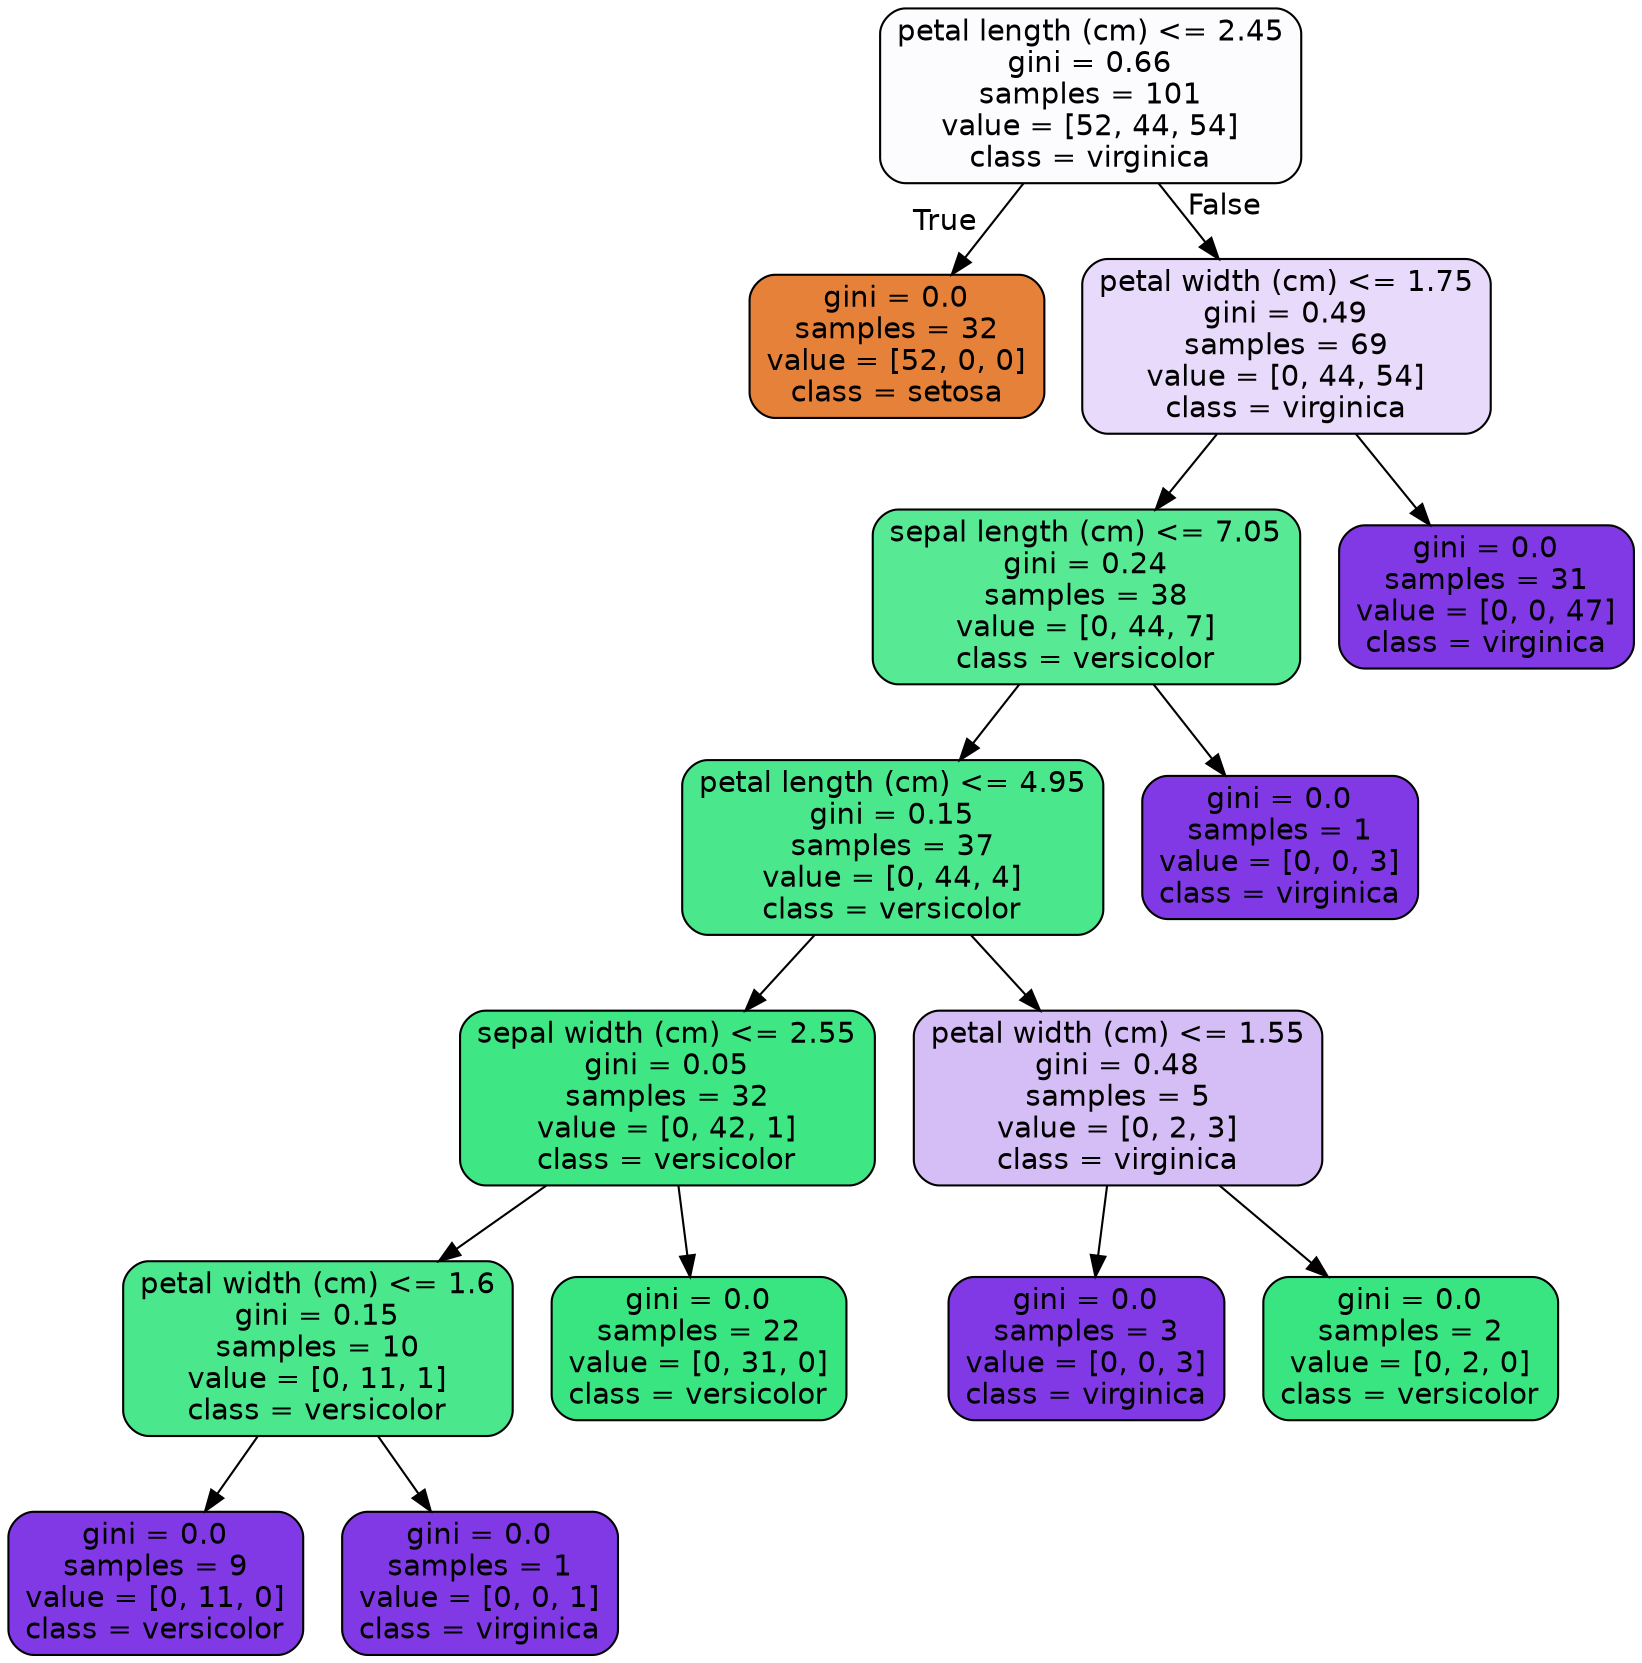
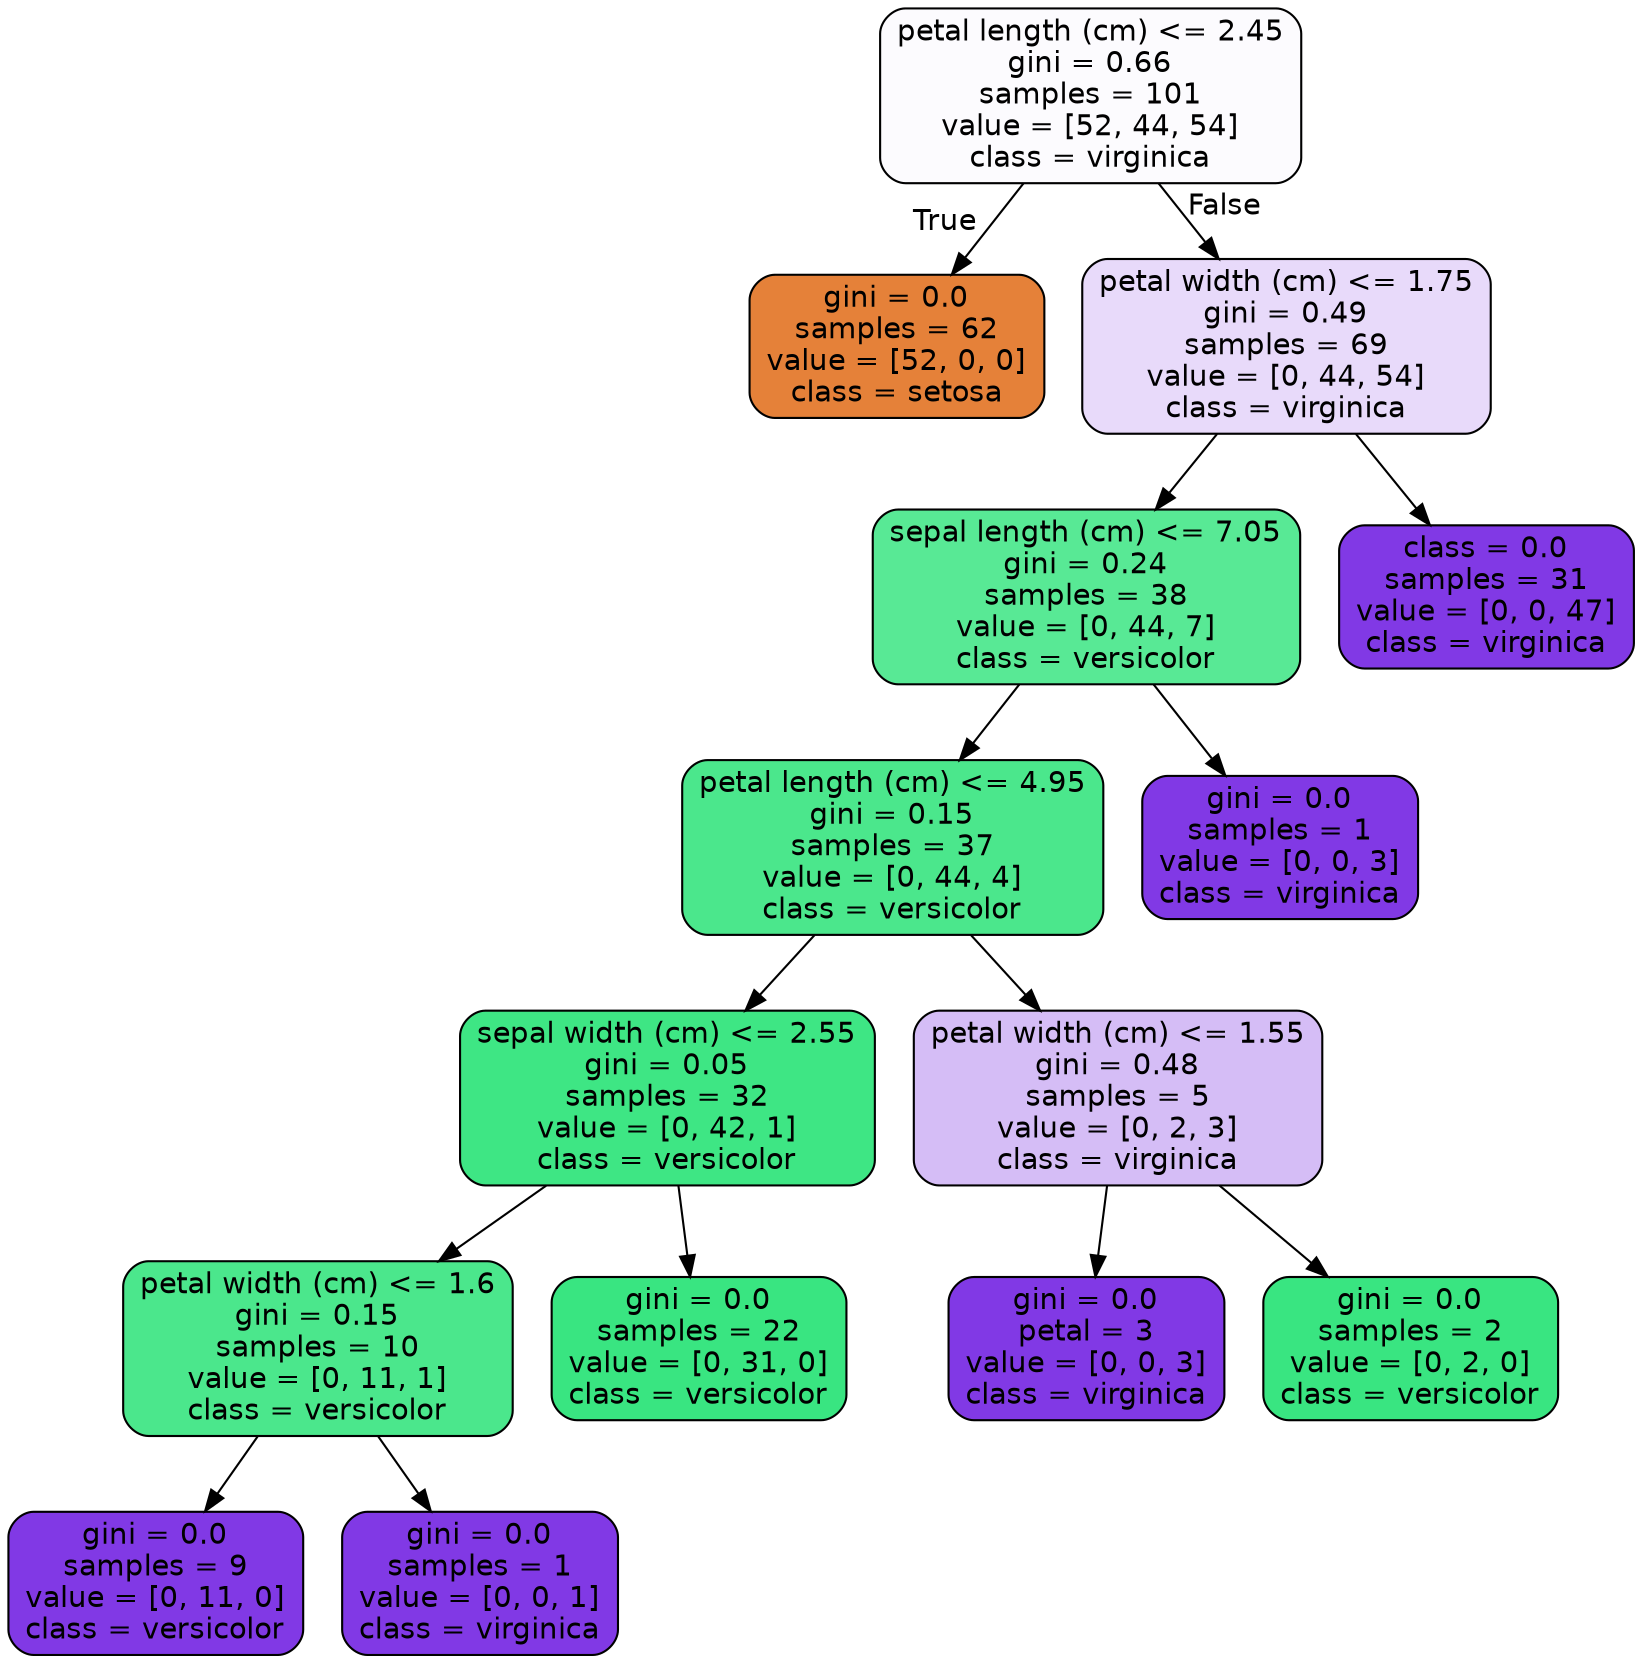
node "gini = 0.0 samples = 32 value = [52, 0, 0] class = setosa": label "gini = 0.0 samples = 32 value = [52, 0, 0] class = setosa" -> "gini = 0.0 samples = 62 value = [52, 0, 0] class = setosa"
node "gini = 0.0 samples = 31 value = [0, 0, 47] class = virginica": label "gini = 0.0 samples = 31 value = [0, 0, 47] class = virginica" -> "class = 0.0 samples = 31 value = [0, 0, 47] class = virginica"
node "gini = 0.0 samples = 3 value = [0, 0, 3] class = virginica": label "gini = 0.0 samples = 3 value = [0, 0, 3] class = virginica" -> "gini = 0.0 petal = 3 value = [0, 0, 3] class = virginica"
